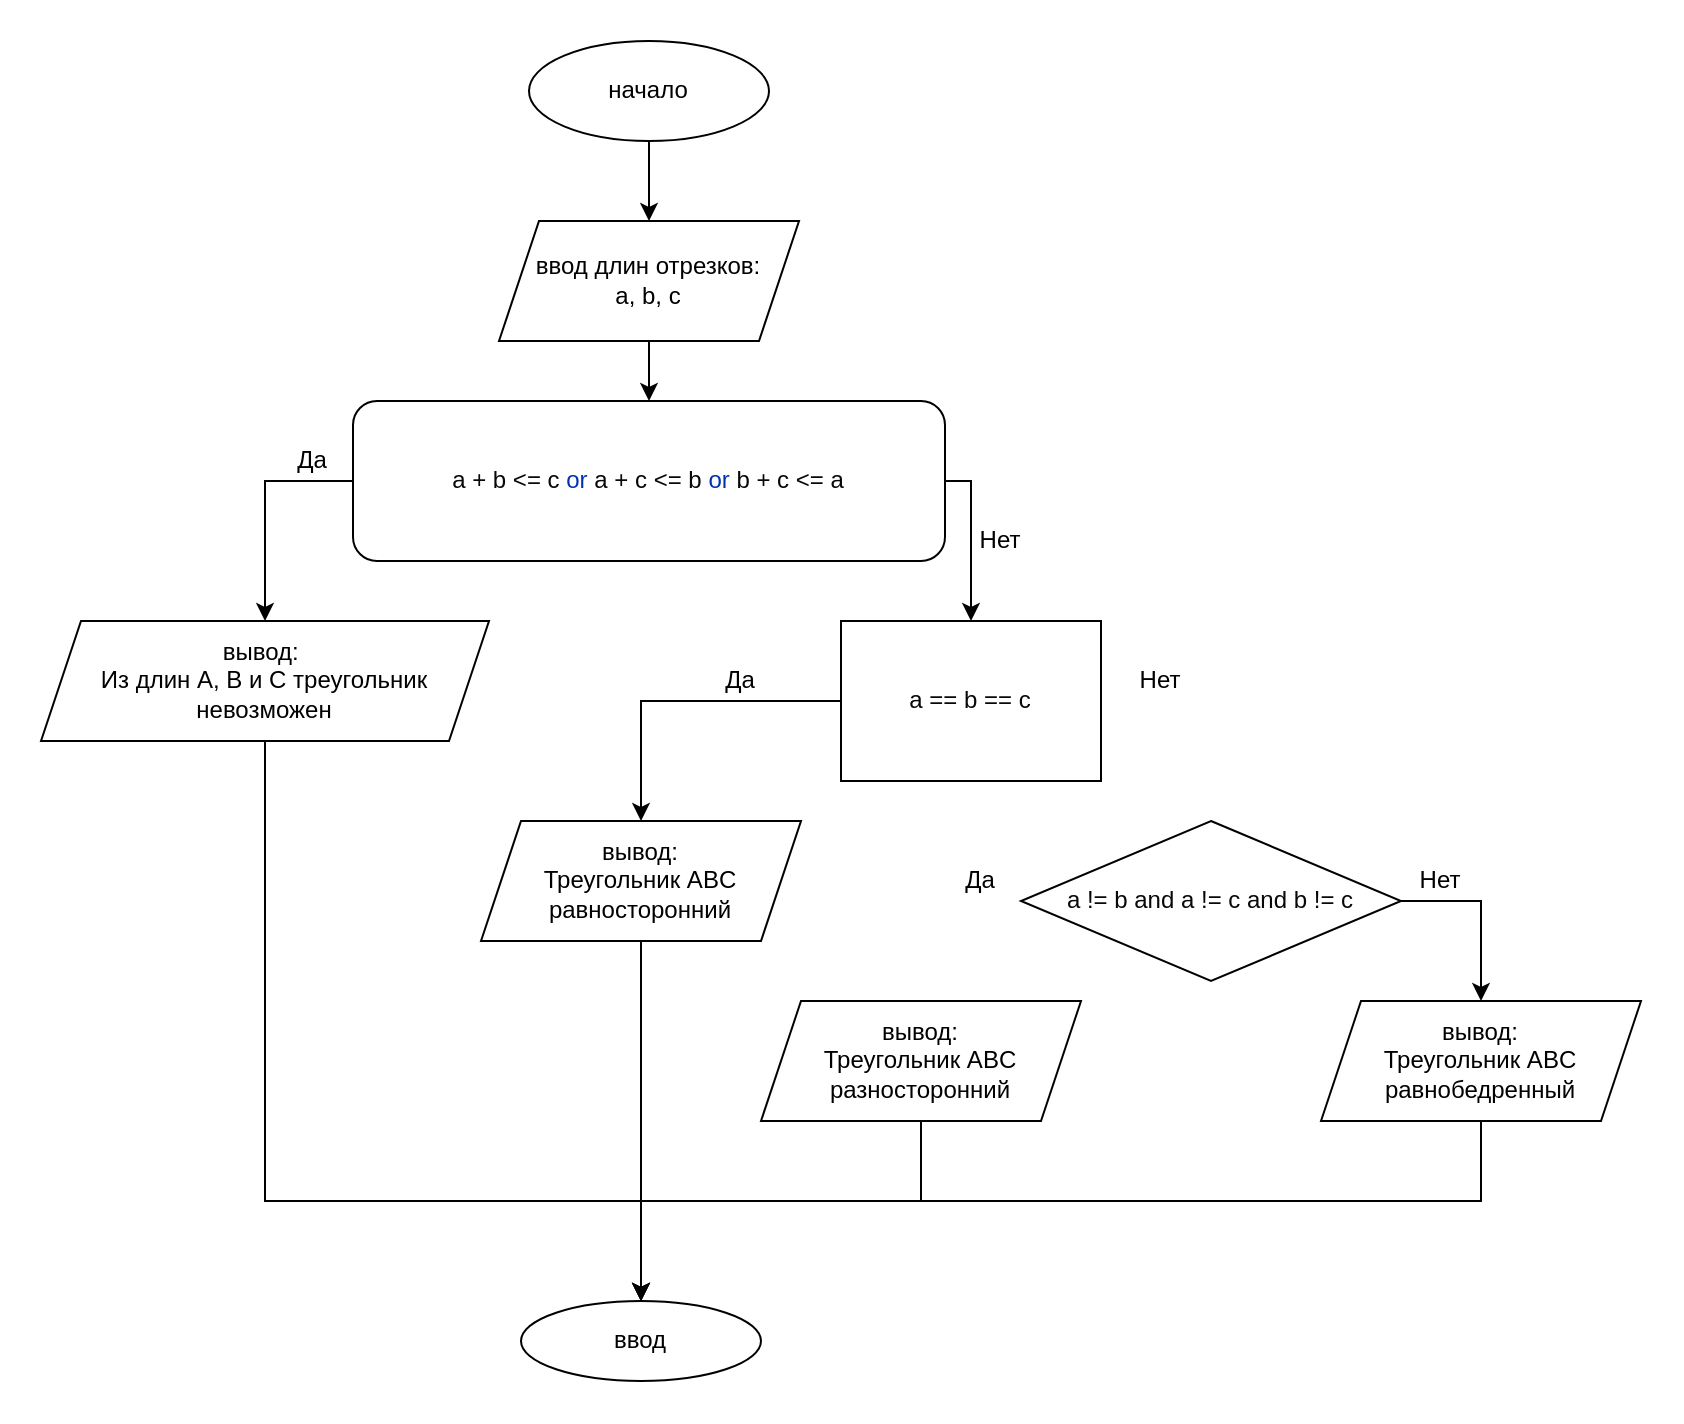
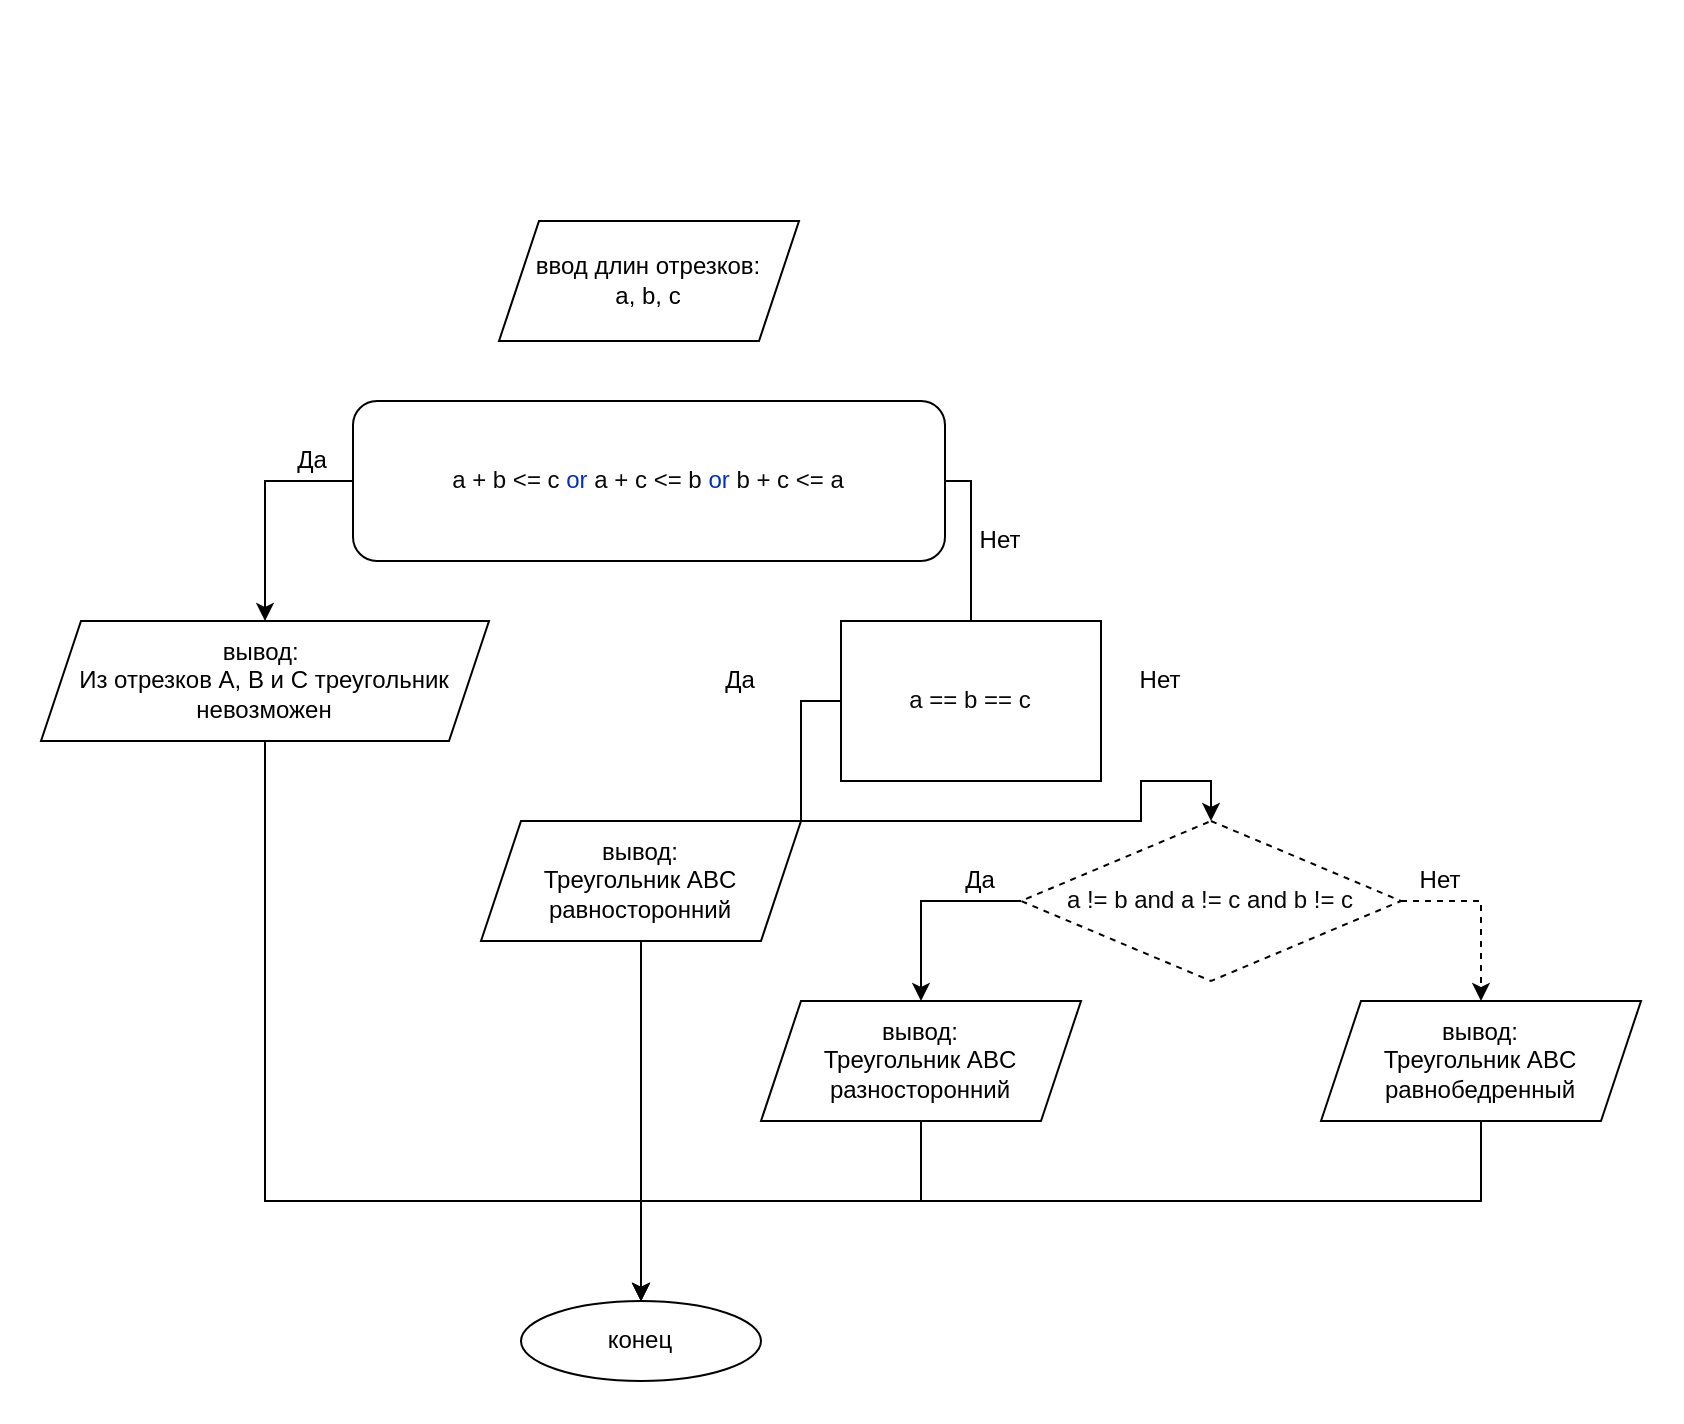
node "начало": removed
edge "начало" -> "ввод длин отрезков: a, b, c": removed
edge "ввод длин отрезков: a, b, c" -> "a + b <= c or a + c <= b or b + c <= a": removed
edge "a + b <= c or a + c <= b or b + c <= a" -> "a == b == c": arrowhead classic -> none
node "вывод: Из длин A, B и C треугольник невозможен": label "вывод: Из длин A, B и C треугольник невозможен" -> "вывод: Из отрезков A, B и C треугольник невозможен"
edge "a == b == c" -> "вывод: Треугольник ABC равносторонний": now "a == b == c" -> "a != b and a != c and b != c"
edge "a != b and a != c and b != c" -> "вывод: Треугольник ABC разносторонний": added
node "a != b and a != c and b != c": style solid -> dashed
edge "a != b and a != c and b != c" -> "вывод: Треугольник ABC равнобедренный": style solid -> dashed
node "ввод": label "ввод" -> "конец"
